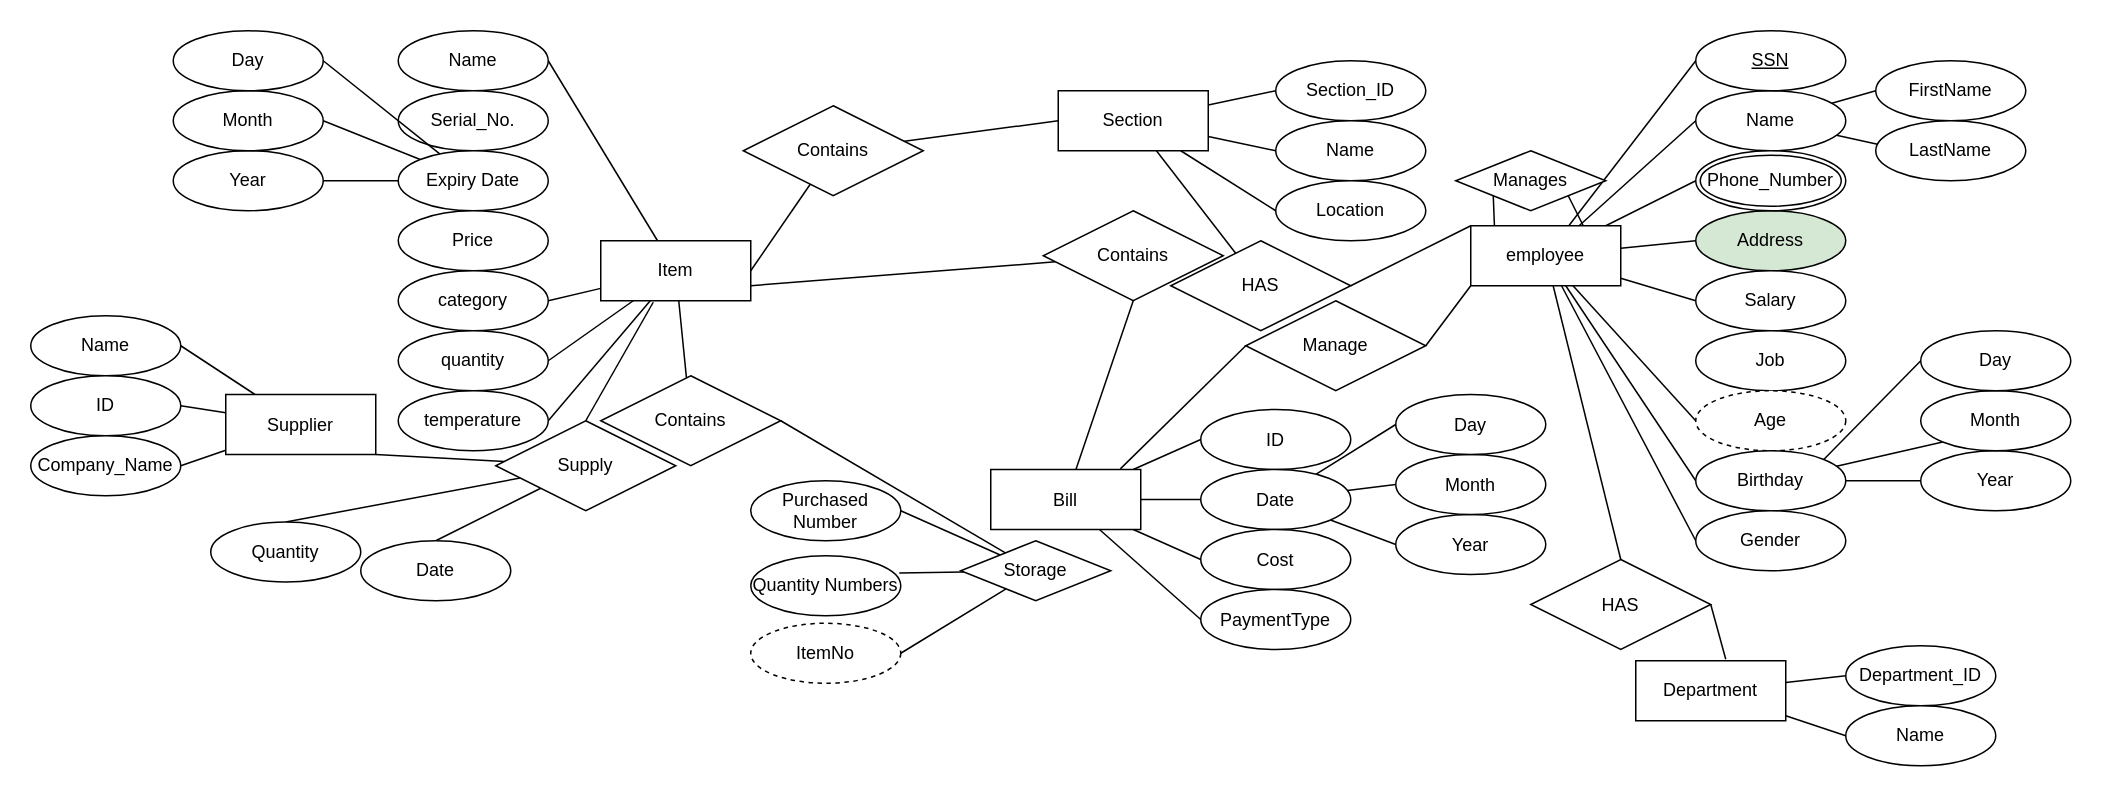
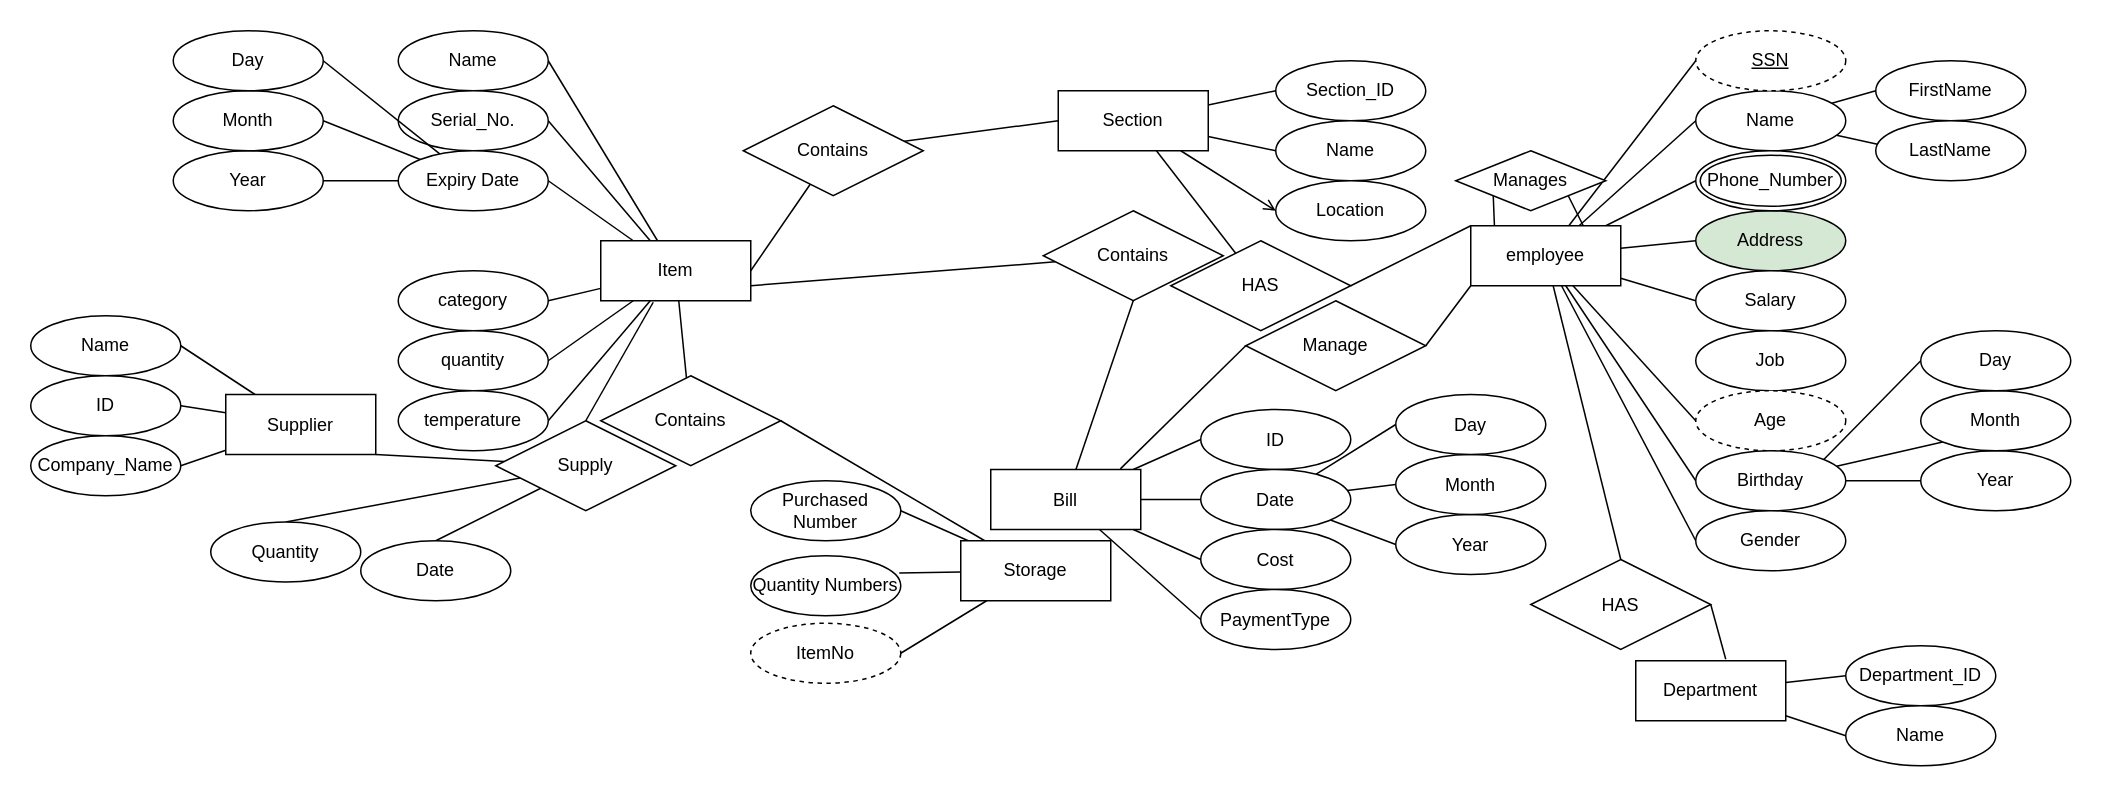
node "SSN": style solid -> dashed
edge "Serial_No." -- "Item": added
edge "Section" -- "Location": arrowhead none -> open
edge "Expiry Date" -- "Item": added
node "Price": removed
node "Storage": shape diamond -> rectangle
